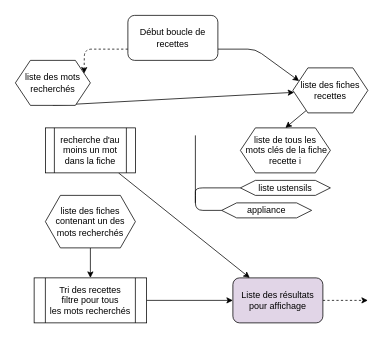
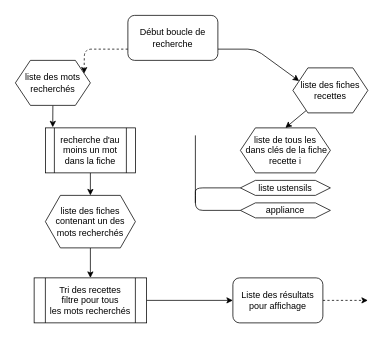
node "Début boucle de recettes": label "Début boucle de recettes" -> "Début boucle de recherche"
edge "liste des mots recherchés" -> "liste des fiches recettes": now "liste des mots recherchés" -> "recherche d'au moins un mot dans la fiche"
node "liste de tous les mots clés de la fiche recette i": label "liste de tous les mots clés de la fiche recette i" -> "liste de tous les dans clés de la fiche recette i"
node "appliance": moved (267, 210) -> (285, 210)
edge "recherche d'au moins un mot dans la fiche" -> "Liste des résultats pour affichage": now "recherche d'au moins un mot dans la fiche" -> "liste des fiches contenant un des mots recherchés"
node "Liste des résultats pour affichage": fillcolor #e1d5e7 -> #ffffff
